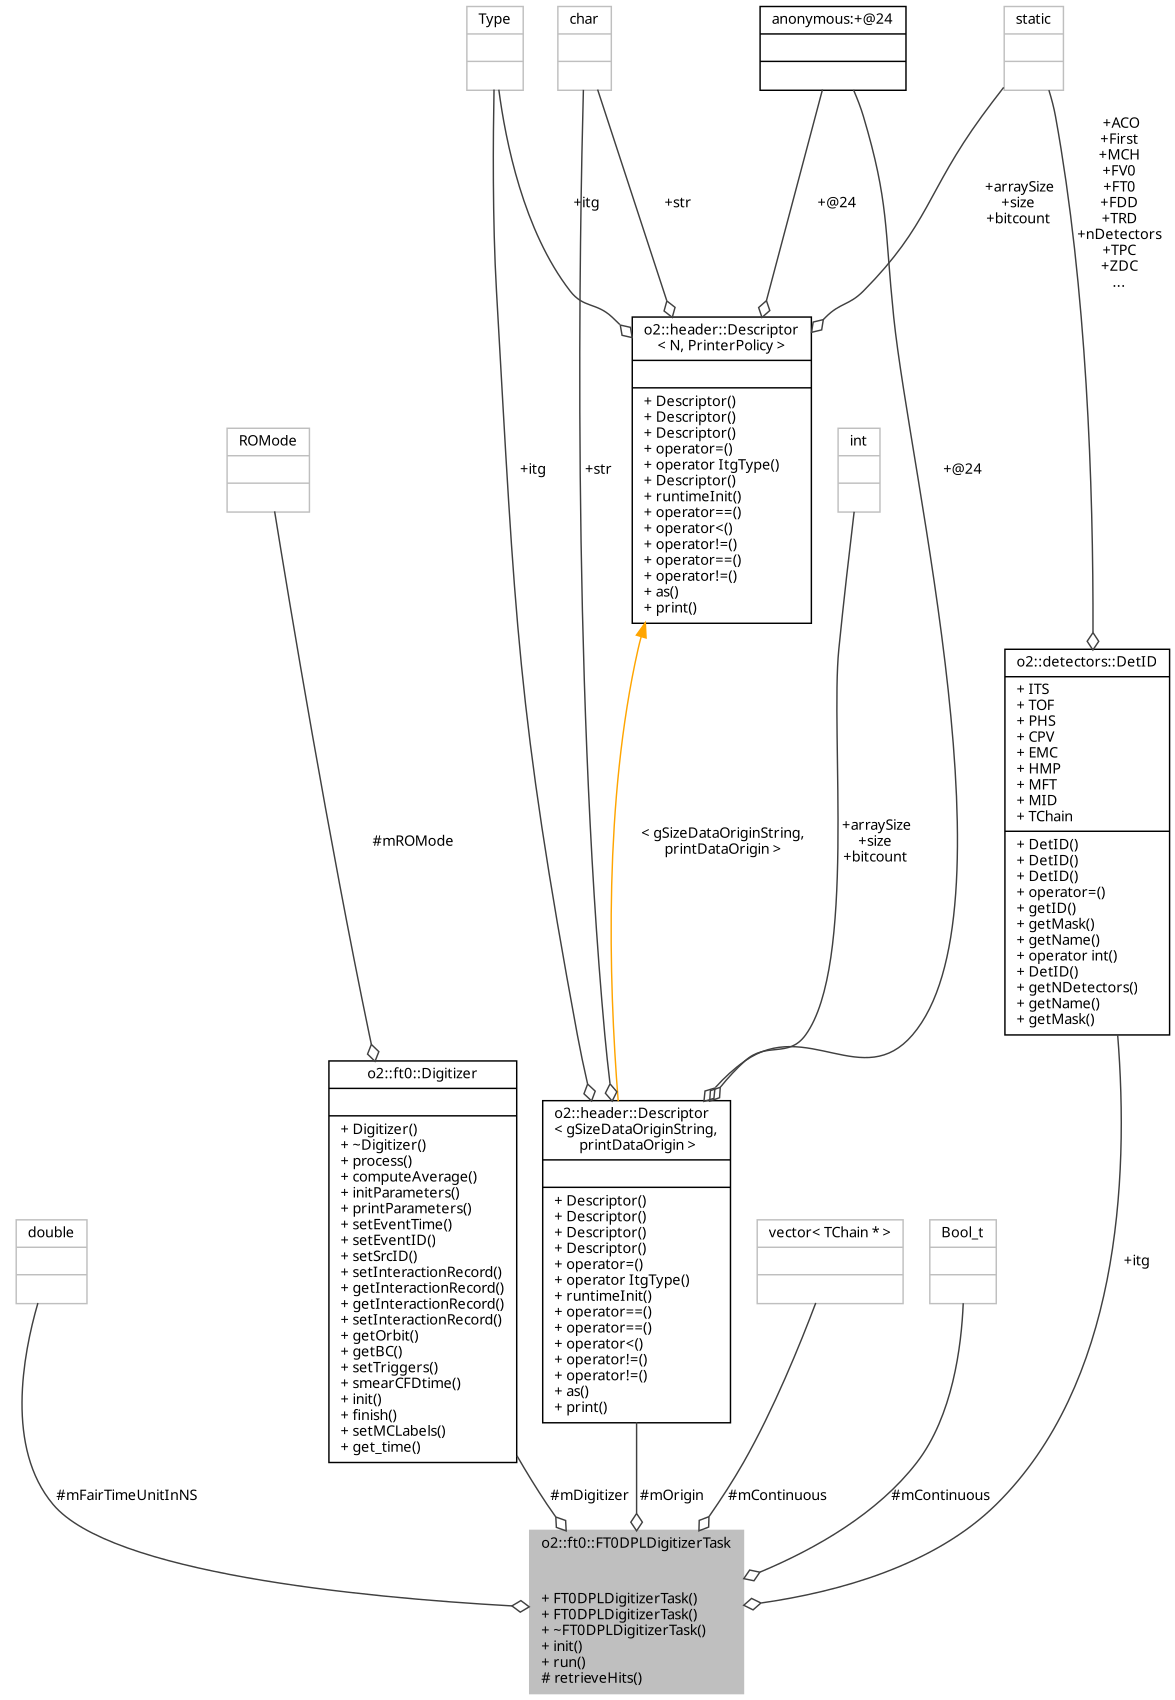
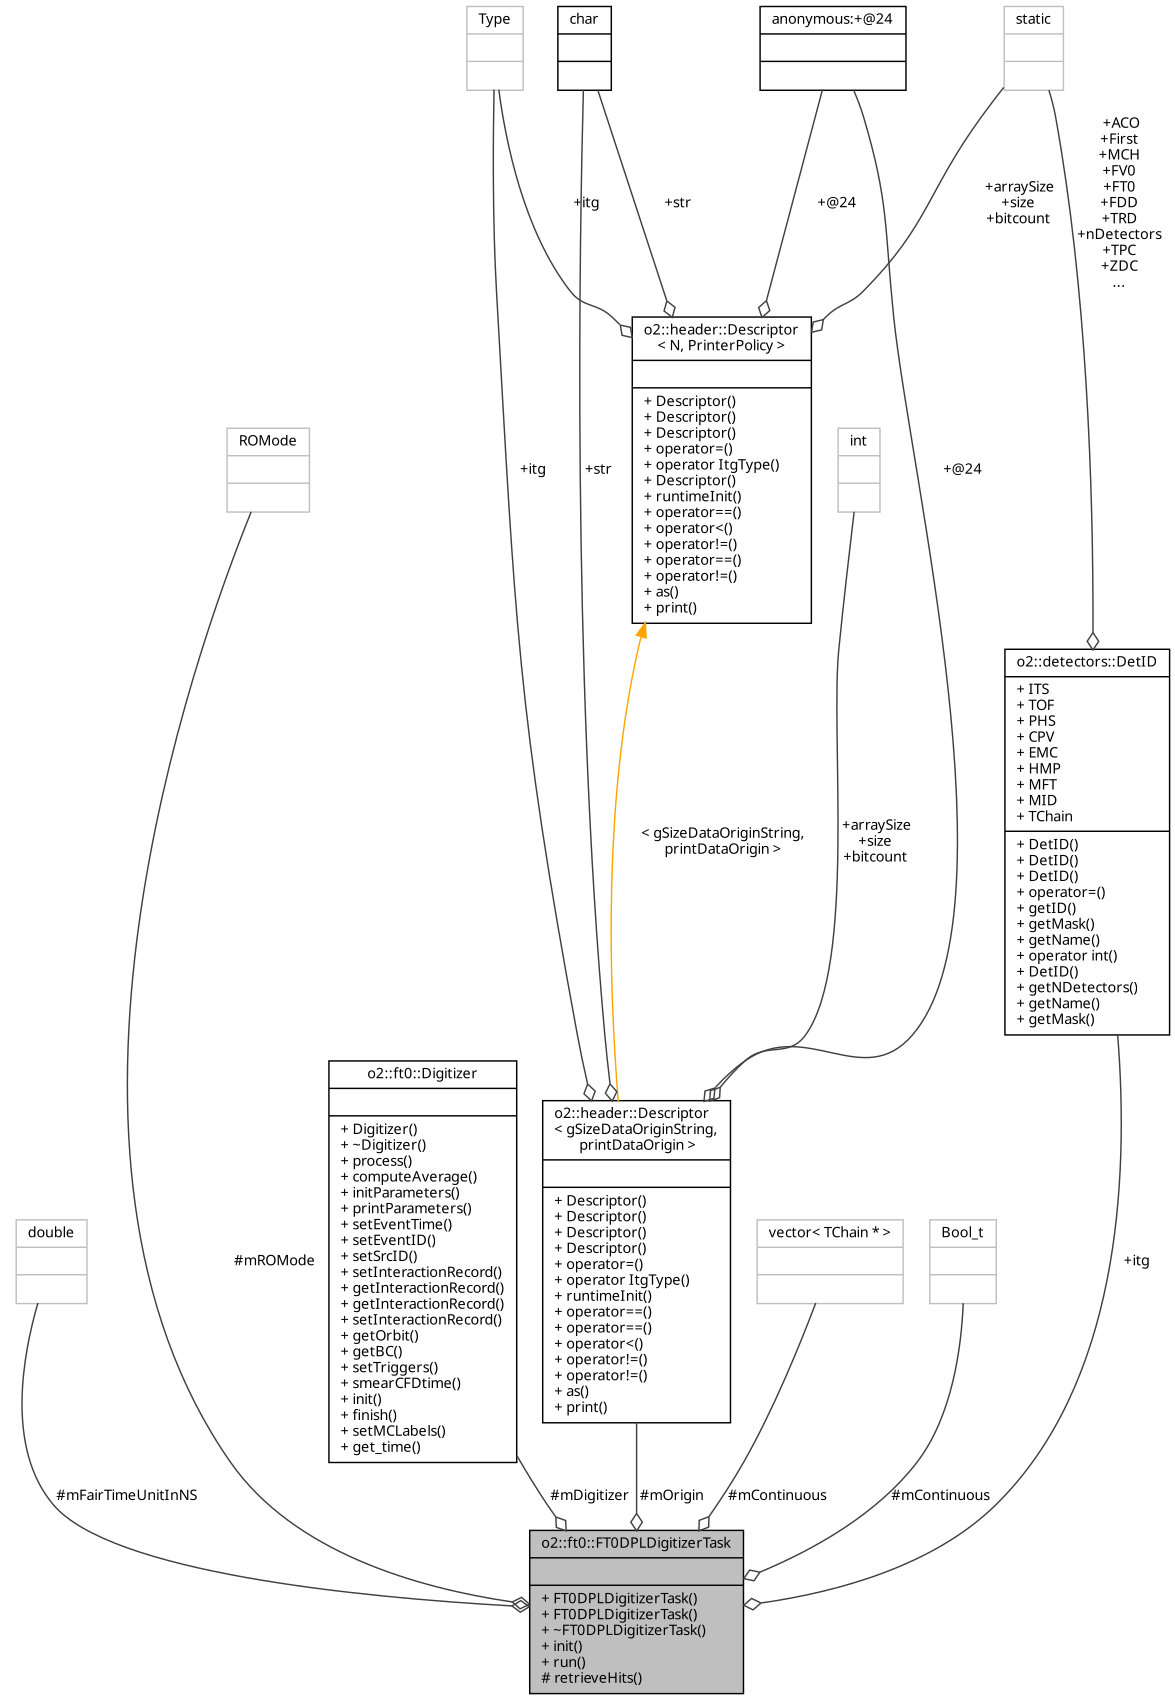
node "char": color grey75 -> black
edge "ROMode" -> "o2::ft0::Digitizer": now "ROMode" -> "o2::ft0::FT0DPLDigitizerTask"
node "o2::ft0::FT0DPLDigitizerTask": color grey75 -> black
